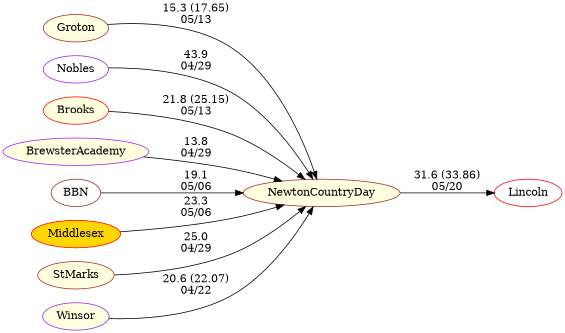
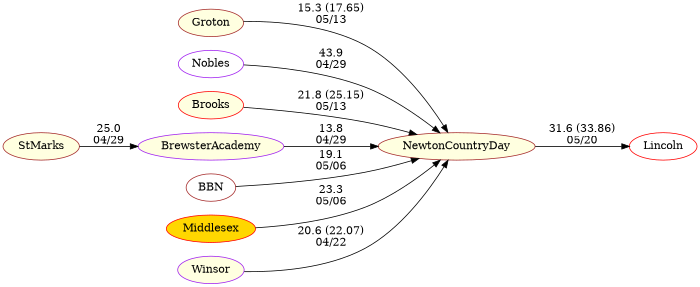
edge "StMarks" -> "NewtonCountryDay": now "StMarks" -> "BrewsterAcademy"
